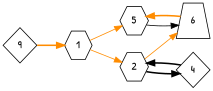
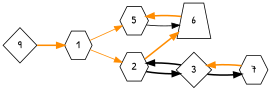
edge "2" -> "6": style solid -> bold
node "4": label "4" -> "3"
node "7": added
